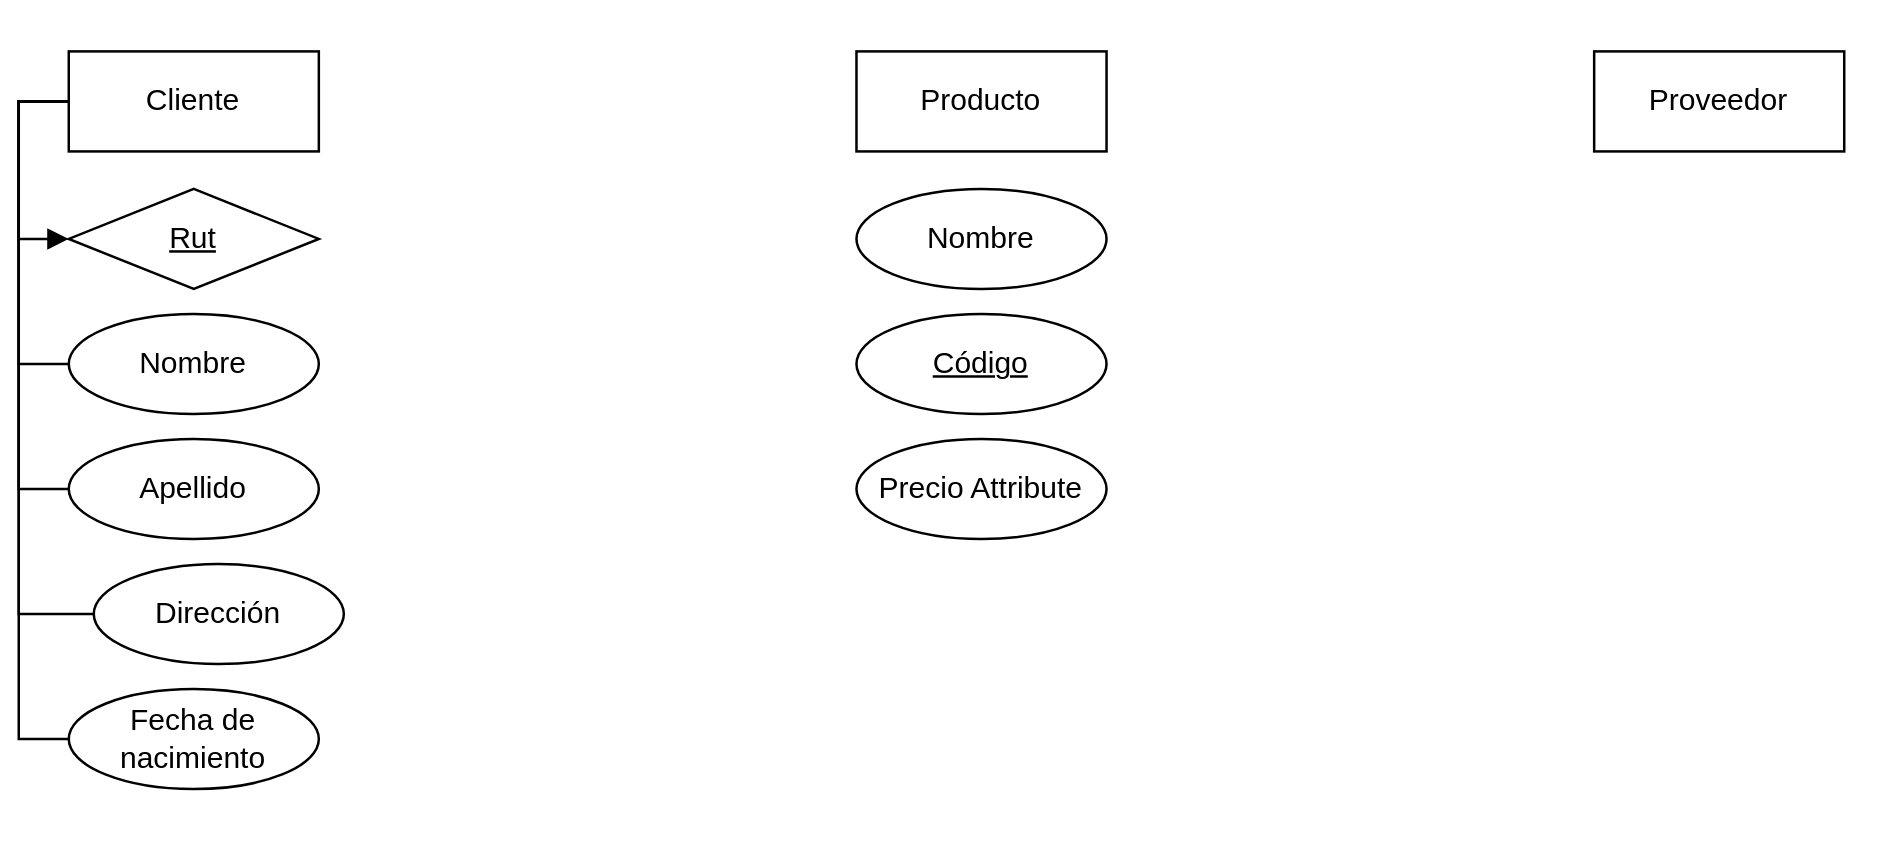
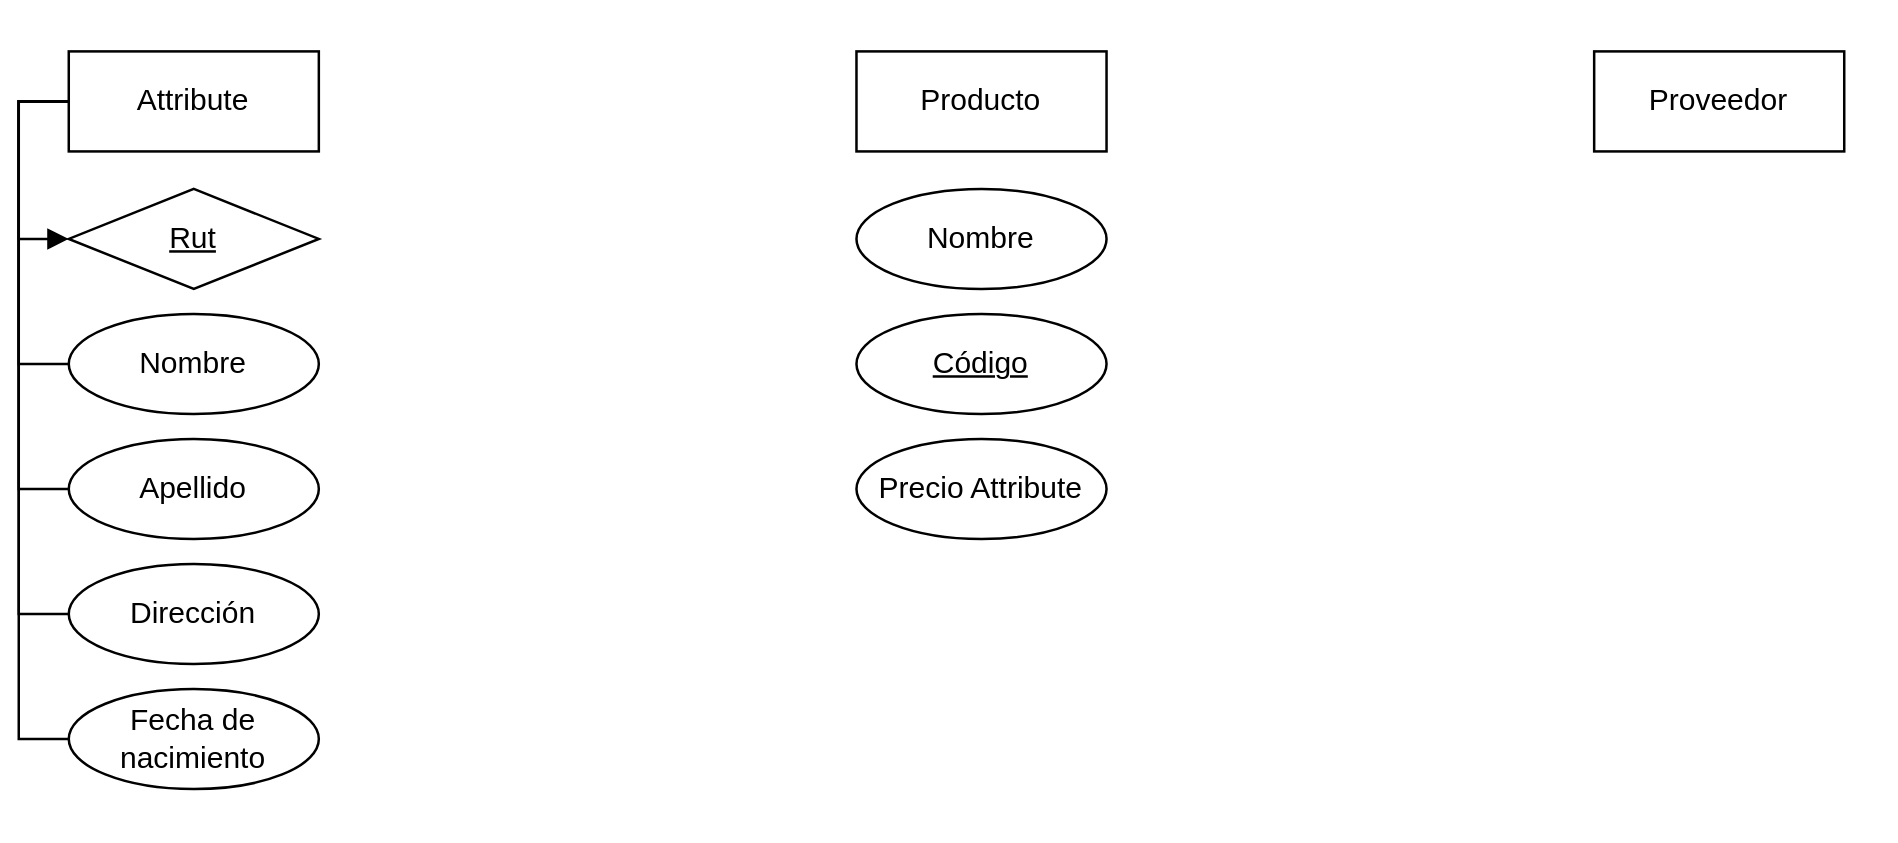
node "Cliente": label "Cliente" -> "Attribute"
node "Dirección": moved (219, 614) -> (194, 614)
